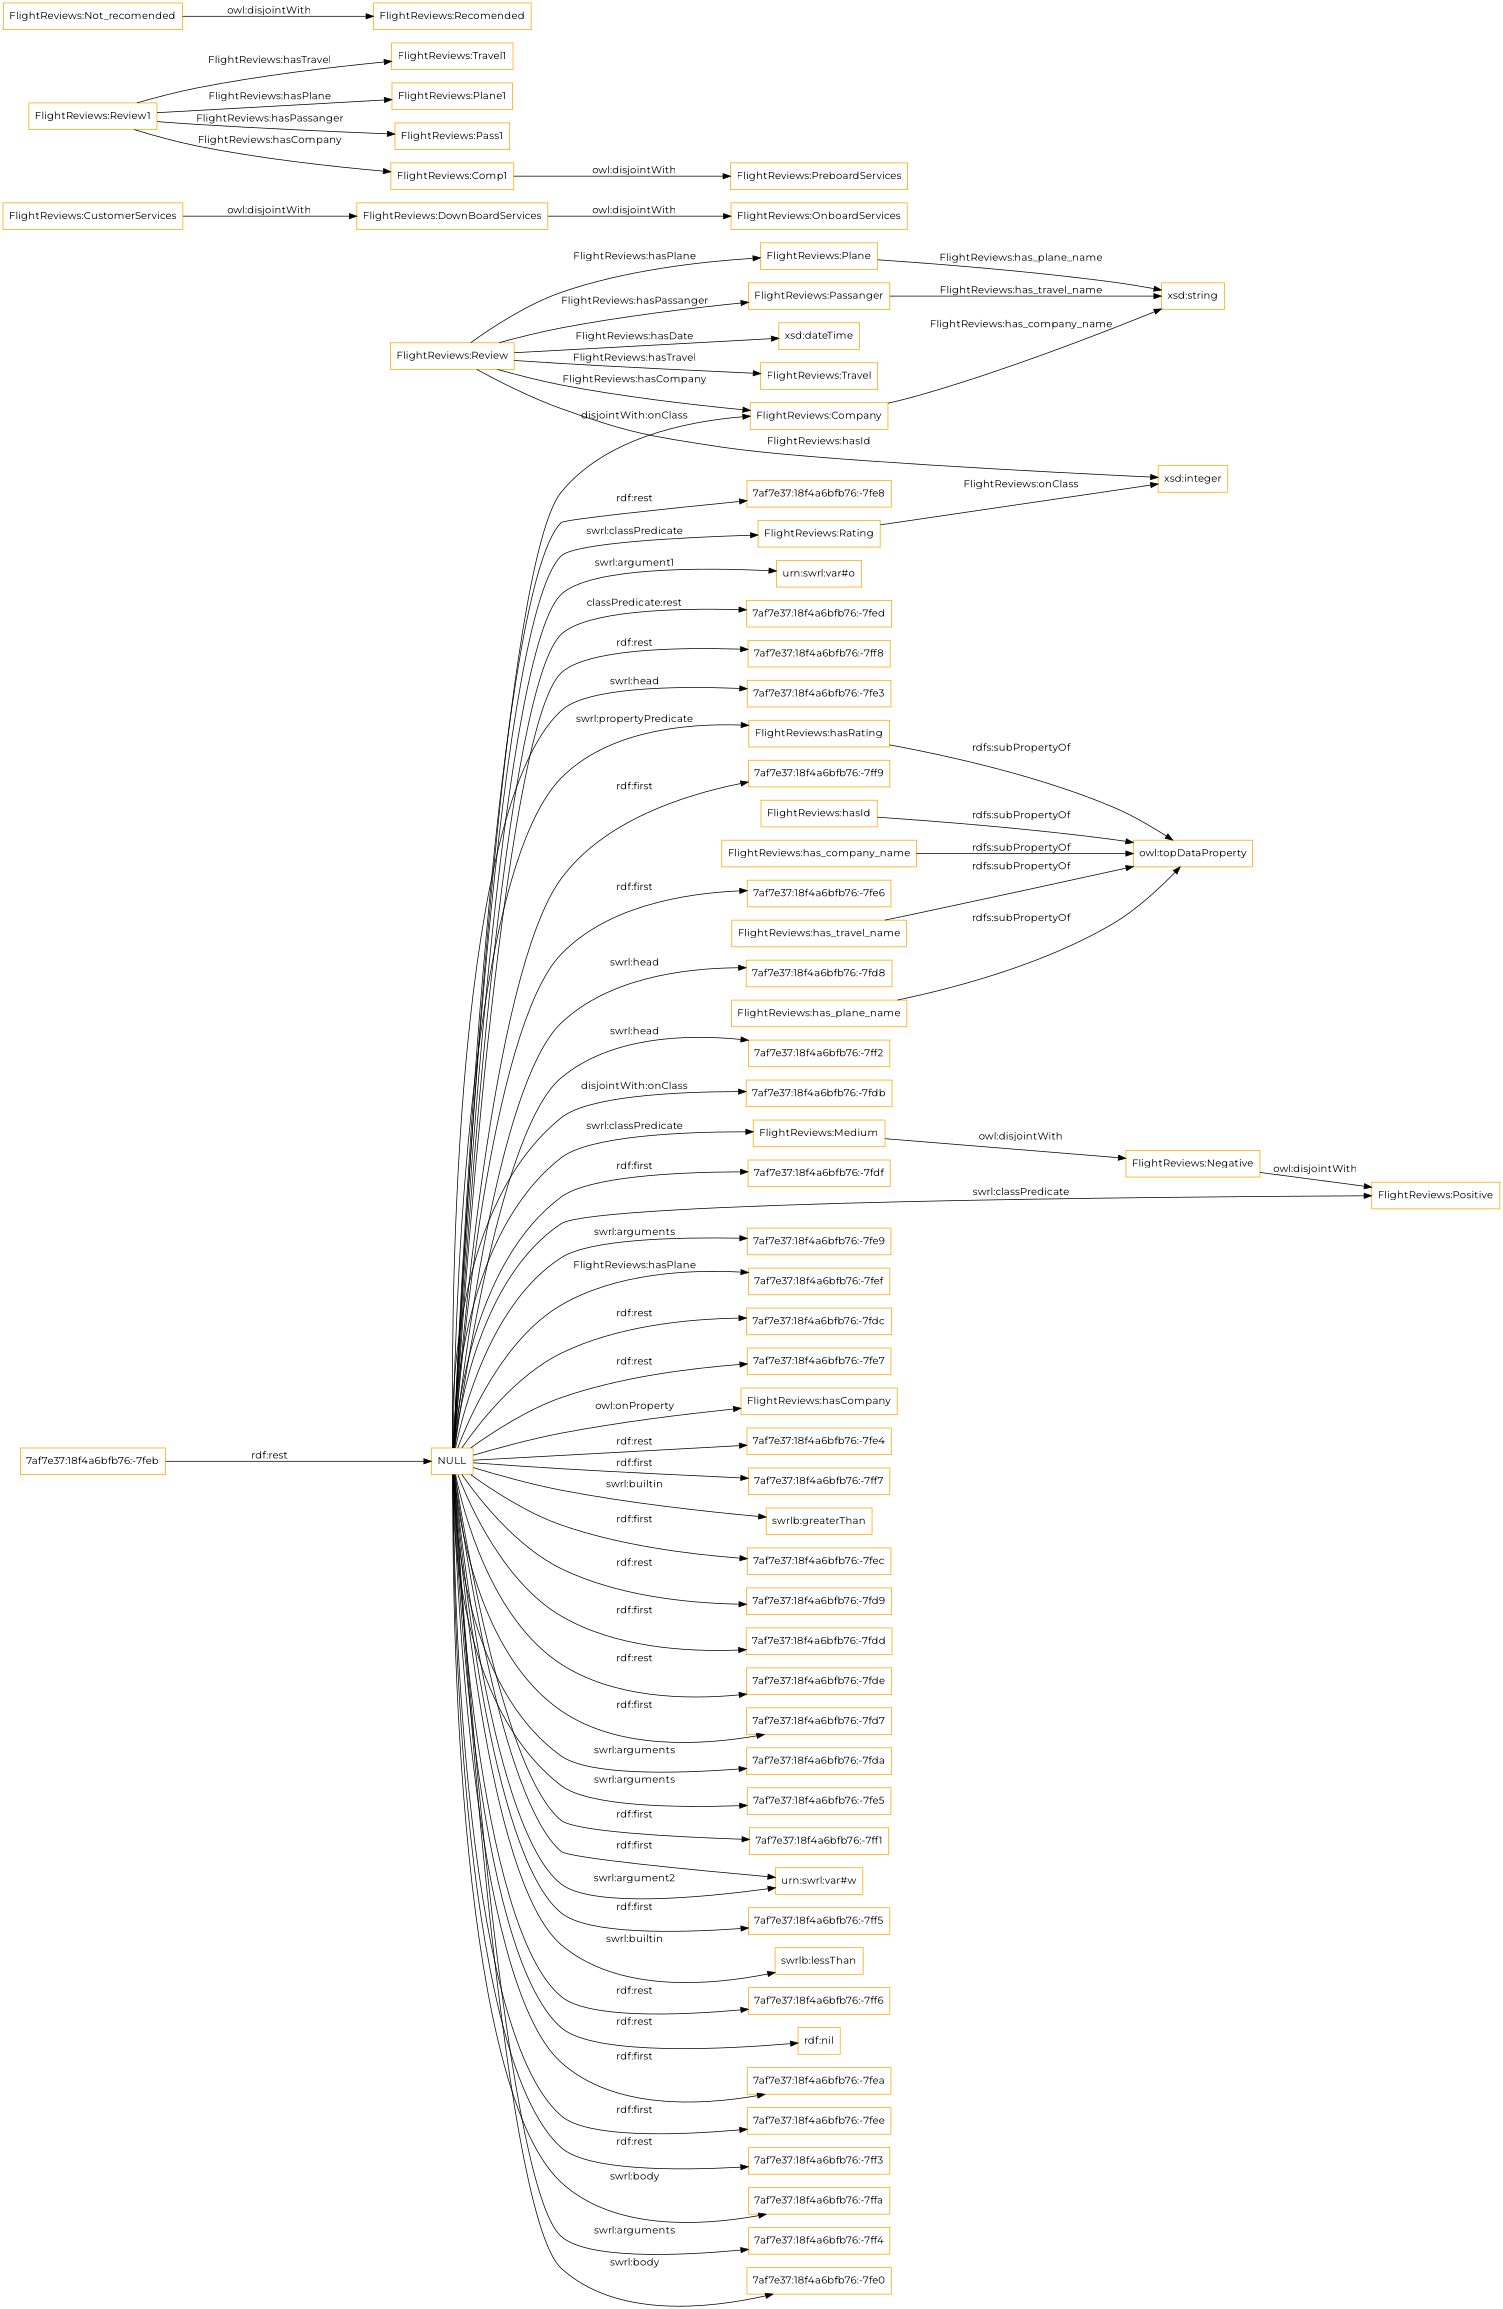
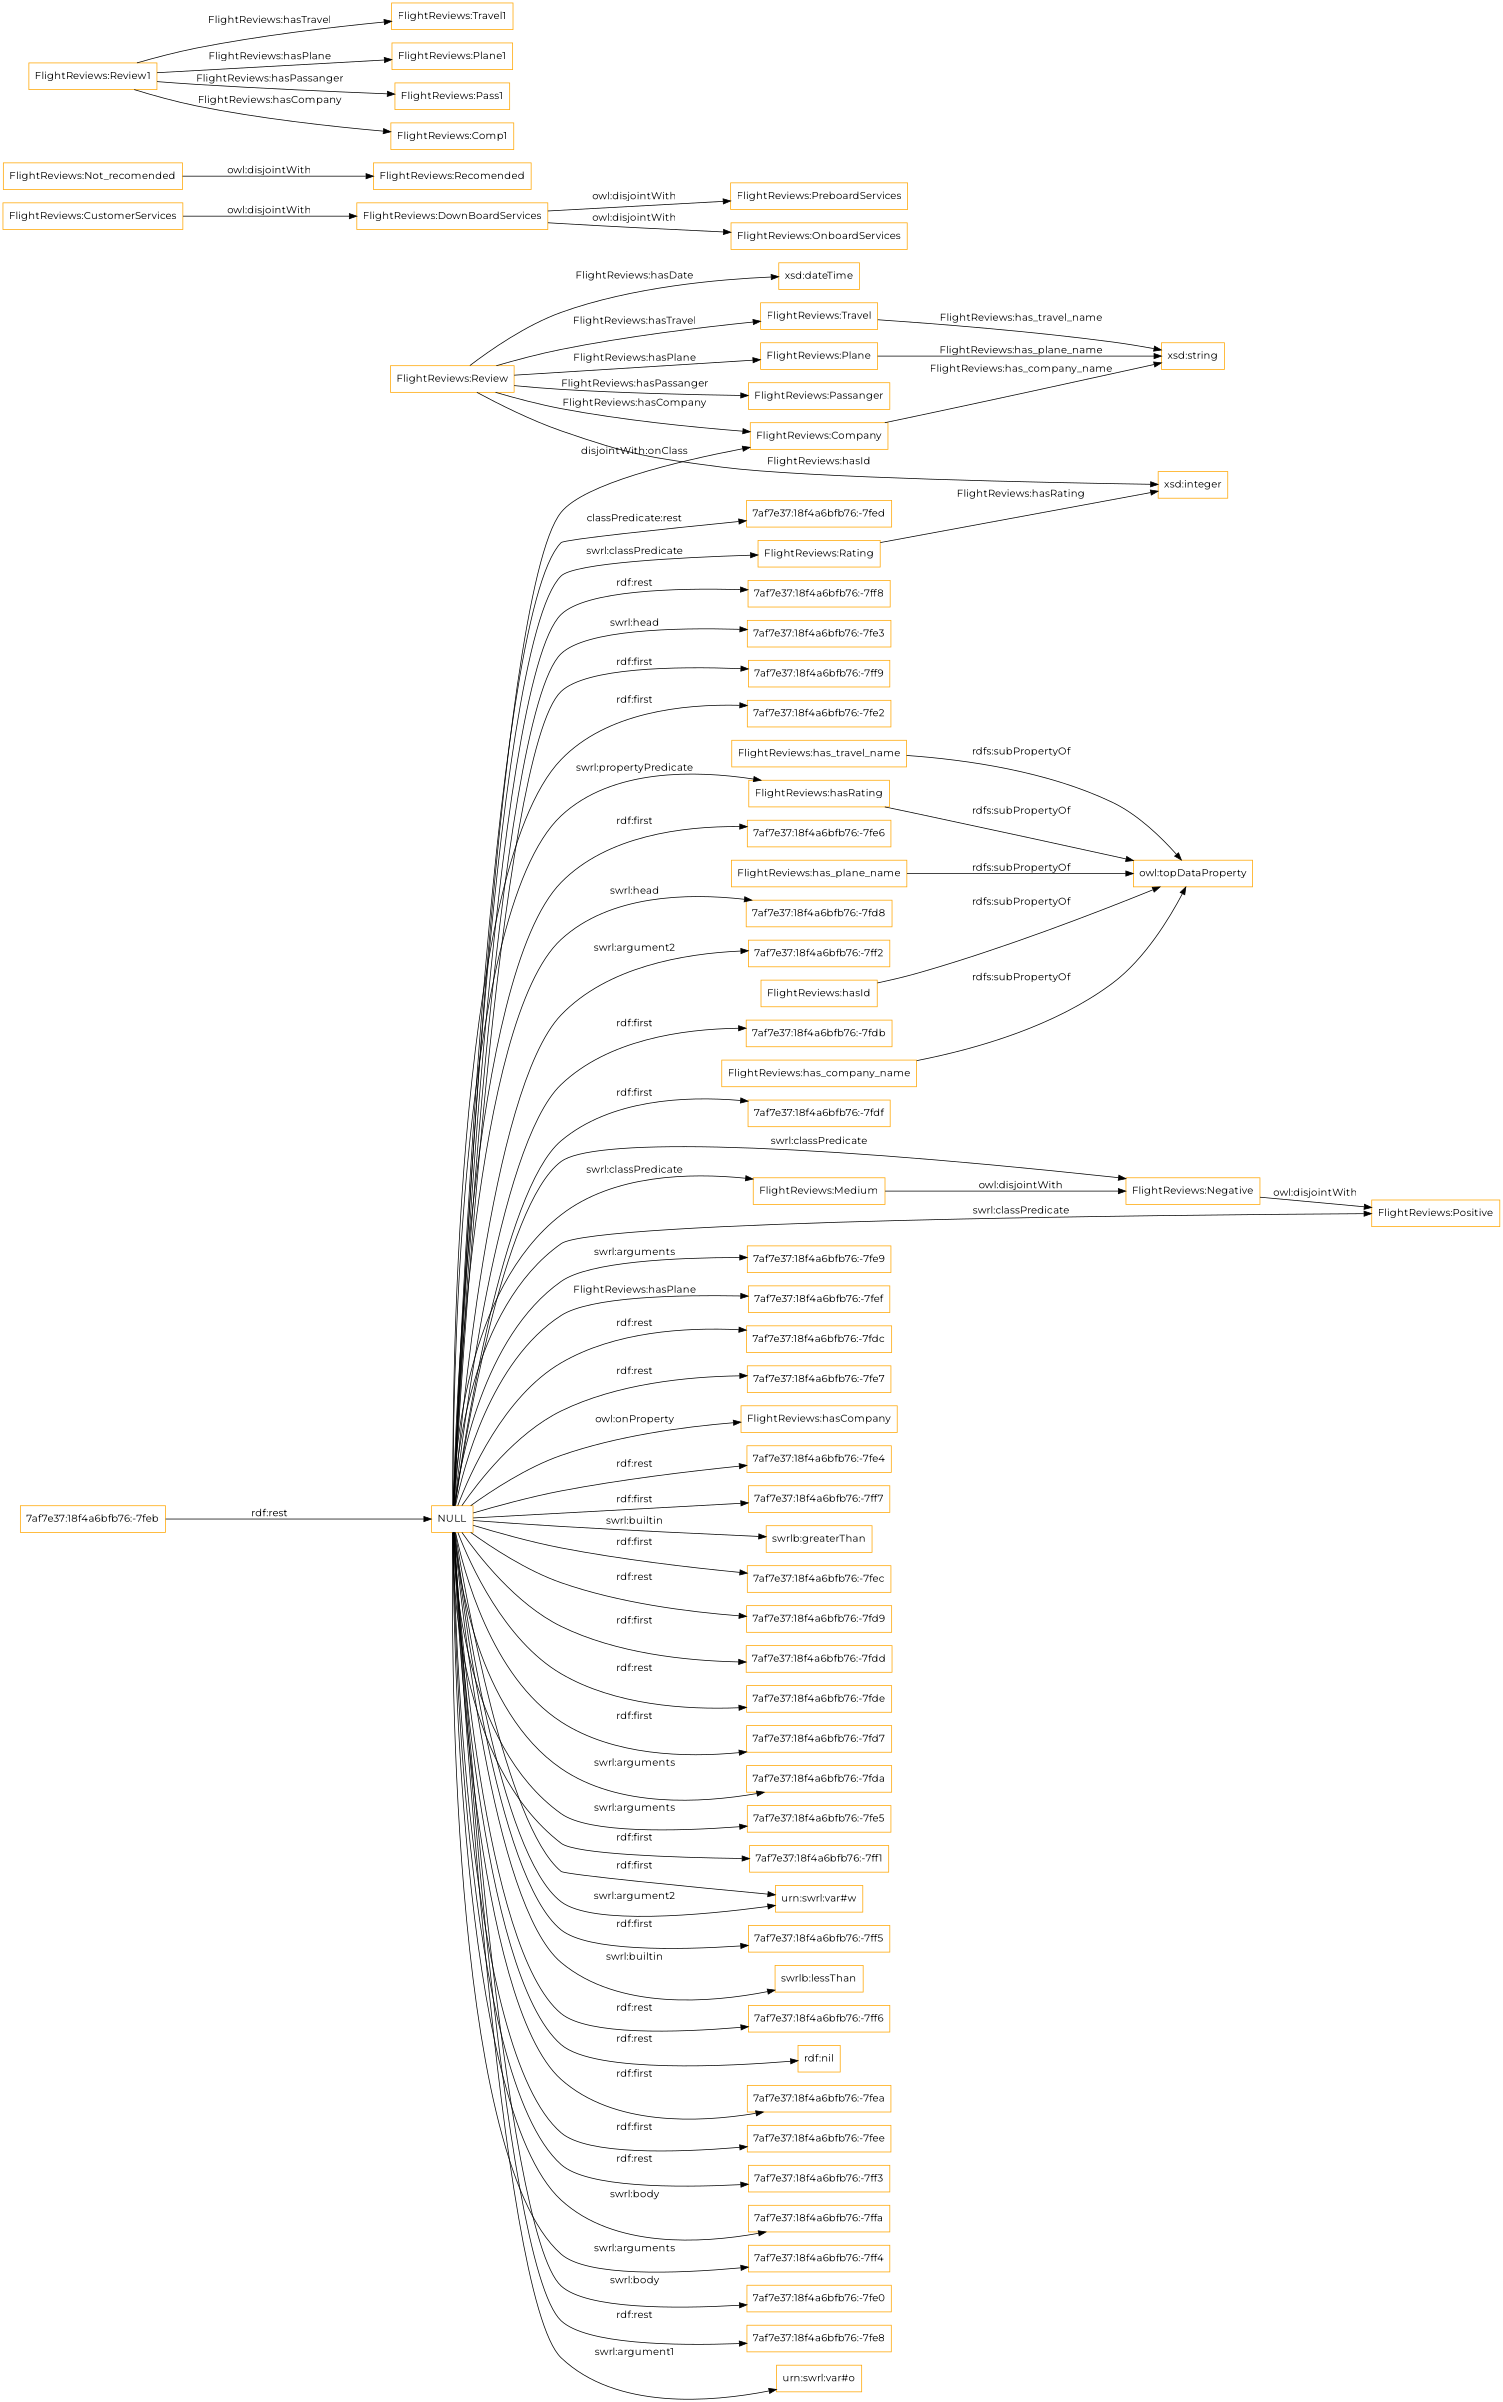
edge "FlightReviews:Comp1" -> "FlightReviews:PreboardServices": now "FlightReviews:DownBoardServices" -> "FlightReviews:PreboardServices"
edge "FlightReviews:Passanger" -> "xsd:string": now "FlightReviews:Travel" -> "xsd:string"
edge "FlightReviews:Rating" -> "xsd:integer": label "FlightReviews:onClass" -> "FlightReviews:hasRating"
node "7af7e37:18f4a6bfb76:-7fe2": added
edge "NULL" -> "7af7e37:18f4a6bfb76:-7ff2": label "swrl:head" -> "swrl:argument2"
edge "NULL" -> "7af7e37:18f4a6bfb76:-7fdb": label "disjointWith:onClass" -> "rdf:first"
edge "NULL" -> "FlightReviews:Negative": added, label "swrl:classPredicate"
